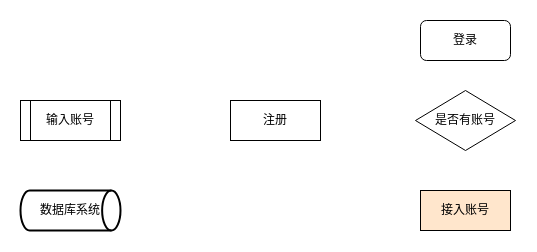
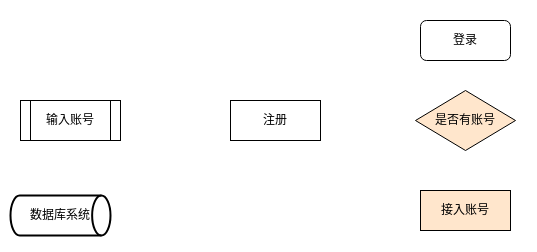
node "是否有账号": fillcolor #ffffff -> #ffe6cc
node "数据库系统": moved (71, 211) -> (61, 216)
